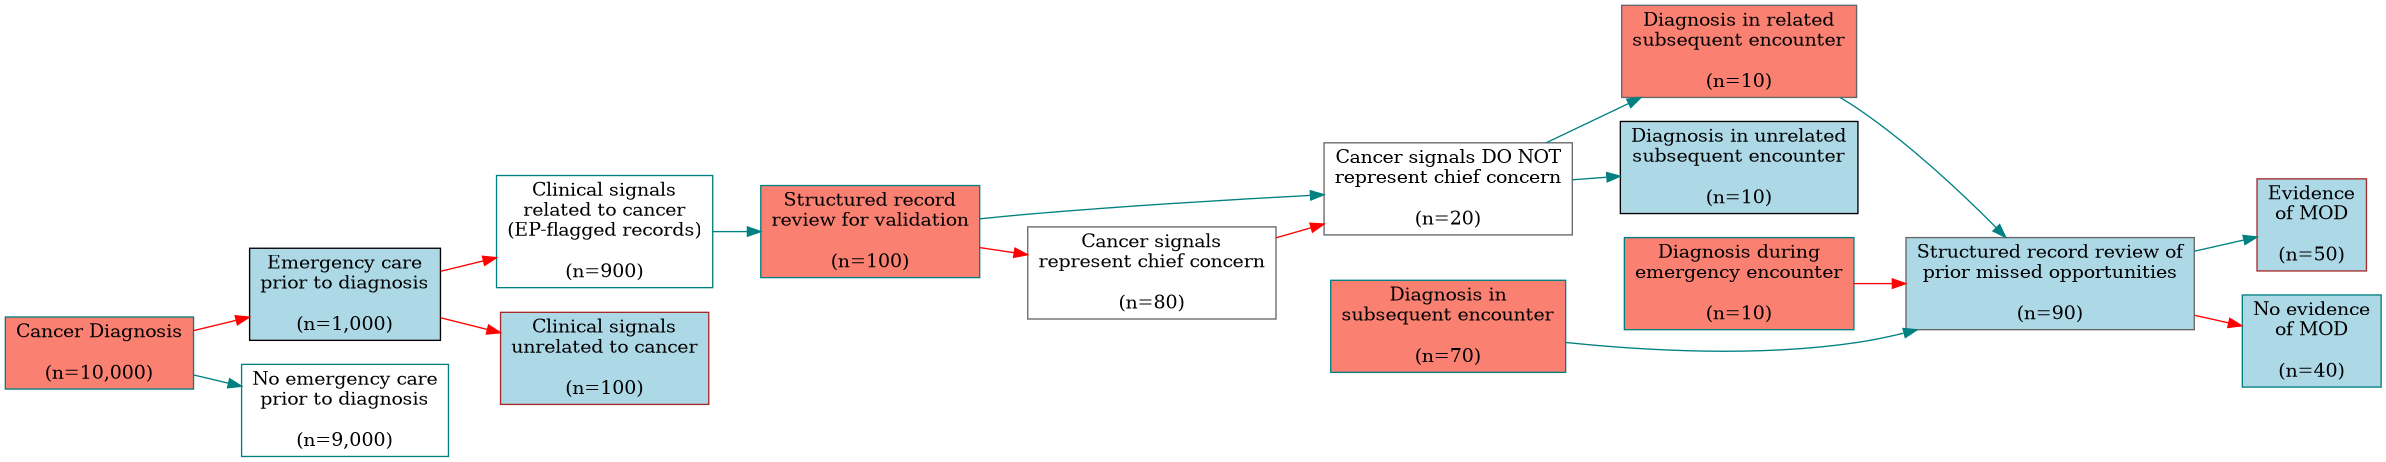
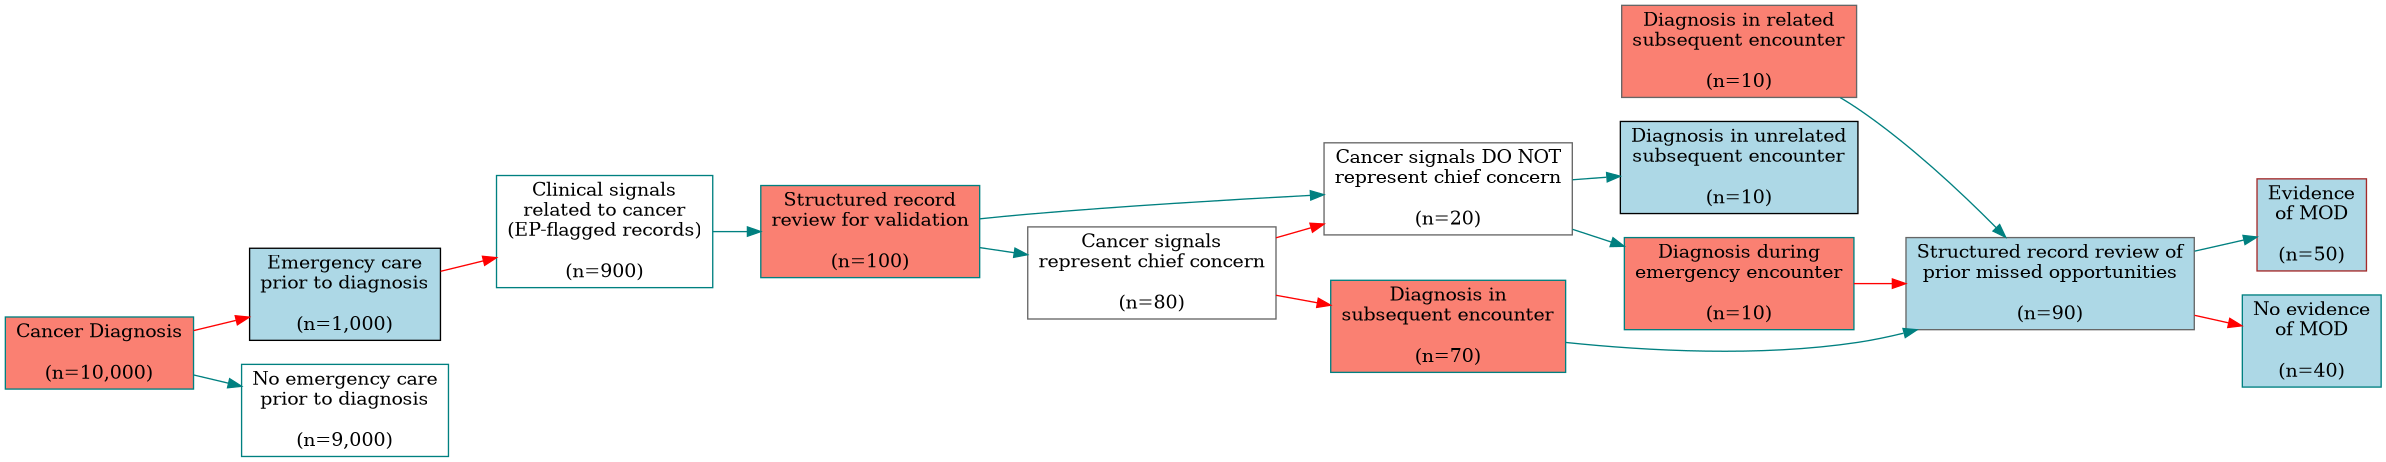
edge "Cancer signals DO NOT represent chief concern (n=20)" -> "Diagnosis in related subsequent encounter (n=10)": now "Cancer signals DO NOT represent chief concern (n=20)" -> "Diagnosis during emergency encounter (n=10)"
edge "Structured record review for validation (n=100)" -> "Cancer signals represent chief concern (n=80)": color red -> teal
edge "Cancer signals represent chief concern (n=80)" -> "Diagnosis in subsequent encounter (n=70)": added
node "Clinical signals unrelated to cancer (n=100)": removed
